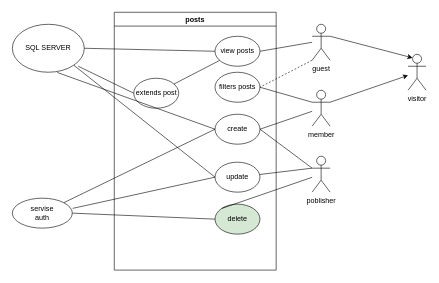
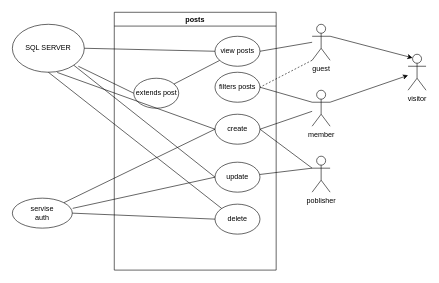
edge "poblisher" -- "delete": now "SQL SERVER" -- "delete"
node "delete": fillcolor #d5e8d4 -> #ffffff
